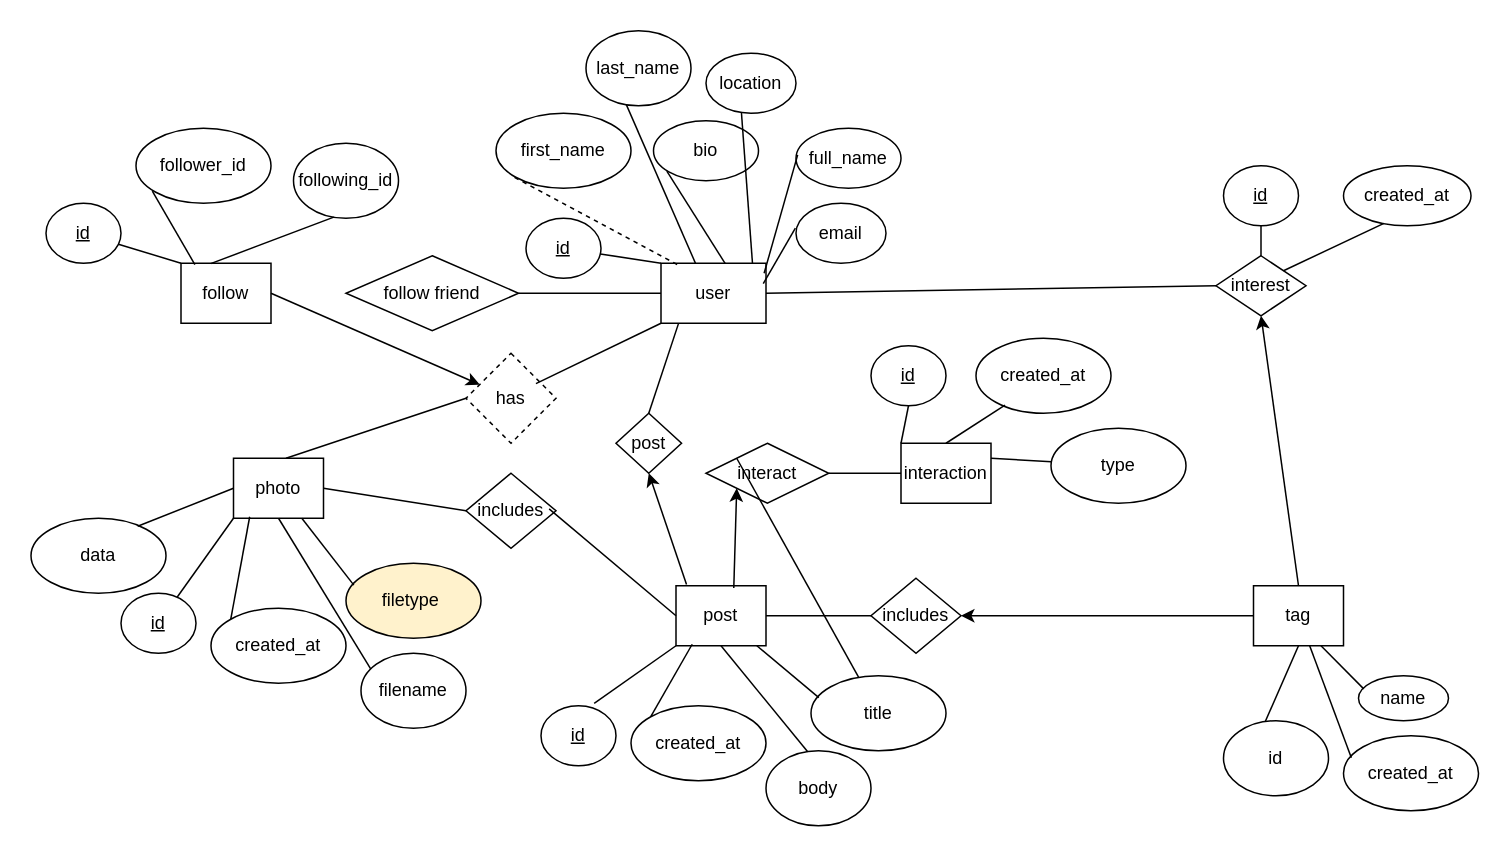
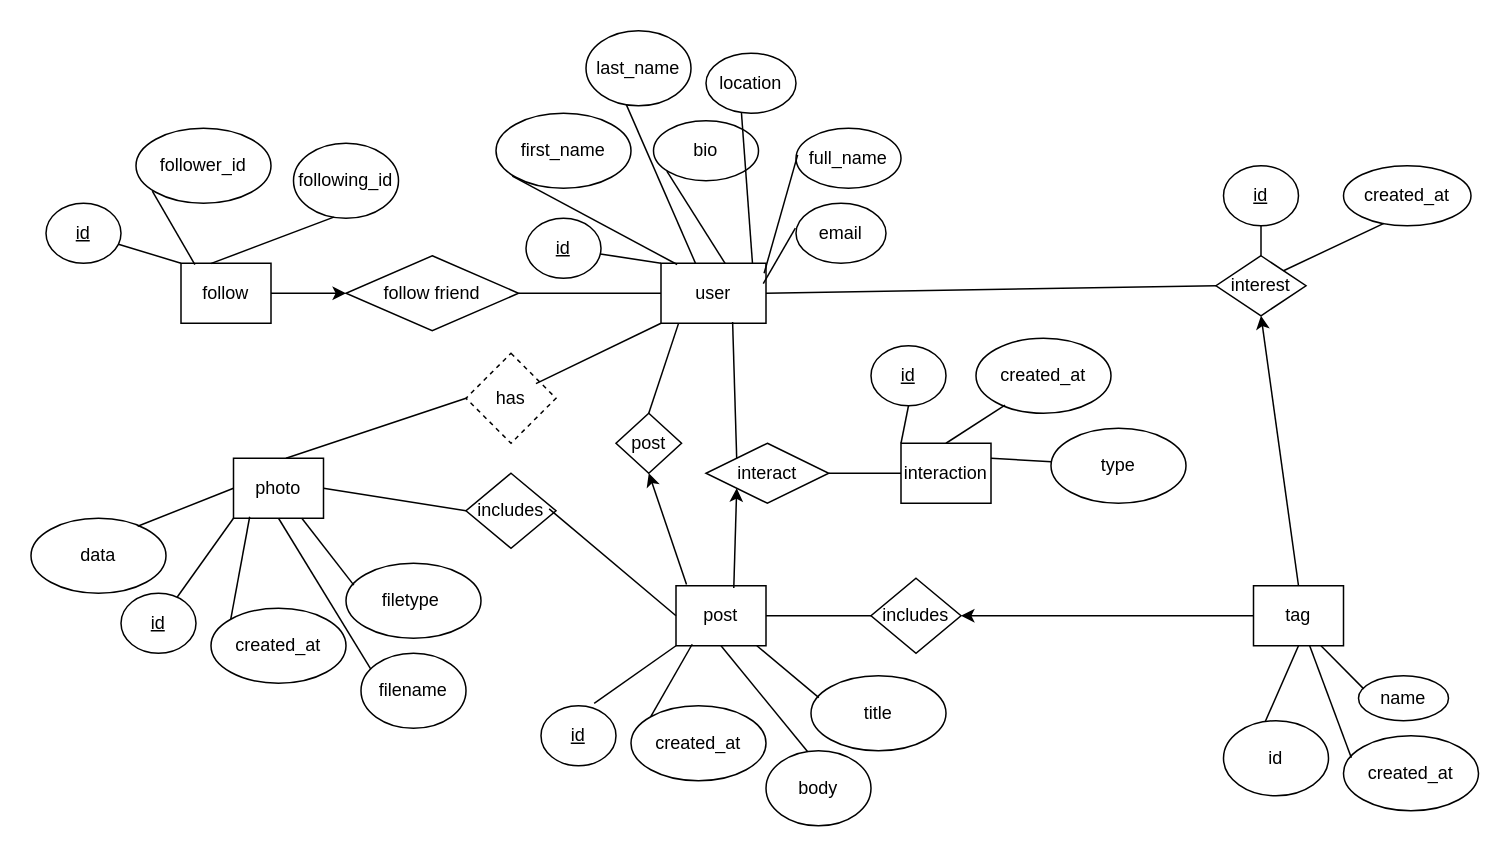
edge "first_name" -- "user": style dashed -> solid
edge "follow" -> "has": now "follow" -> "follow friend"
edge "interact" -- "title": now "interact" -- "user"
node "filetype": fillcolor #fff2cc -> #ffffff
